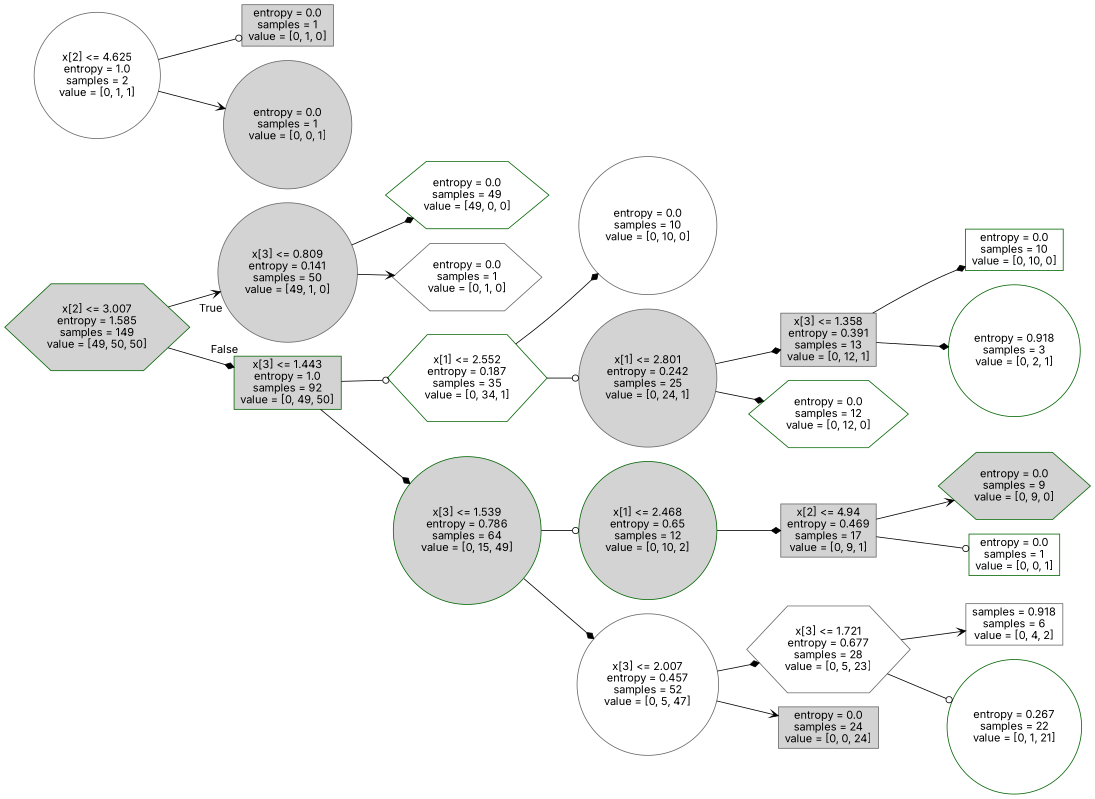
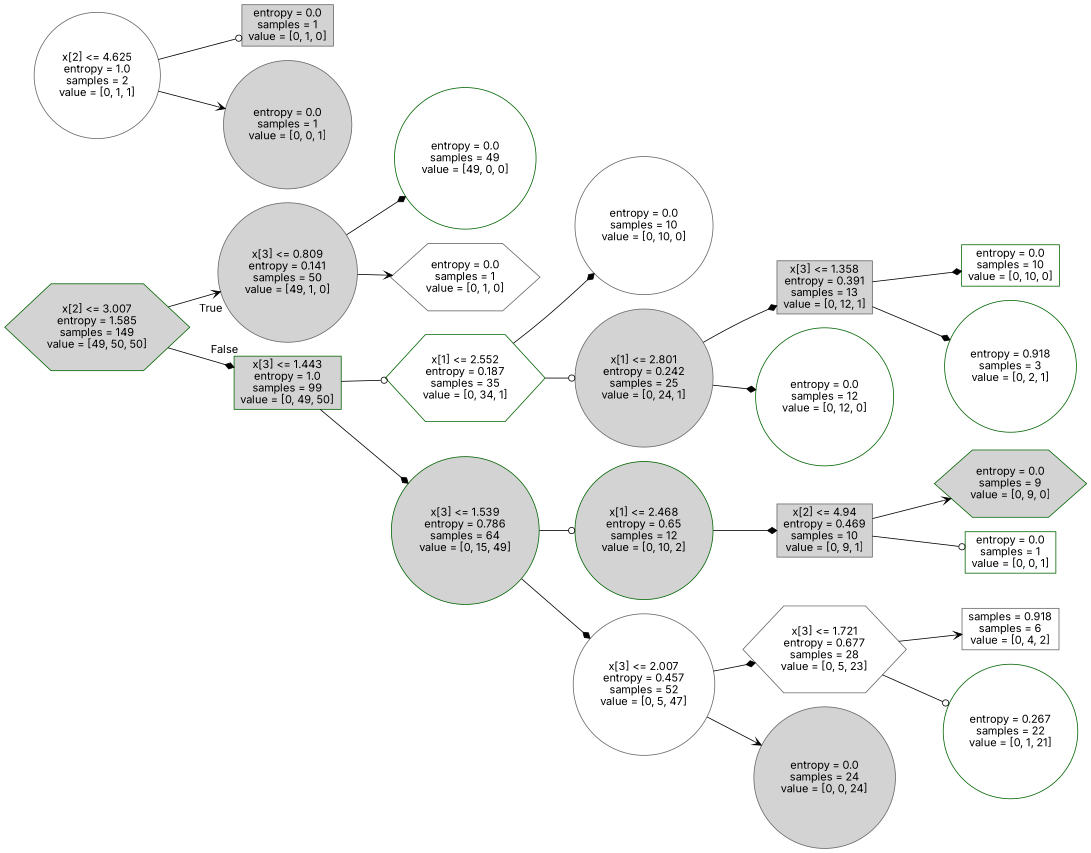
node "entropy = 0.0 samples = 49 value = [49, 0, 0]": shape hexagon -> circle
node "x[3] <= 1.443 entropy = 1.0 samples = 92 value = [0, 49, 50]": label "x[3] <= 1.443 entropy = 1.0 samples = 92 value = [0, 49, 50]" -> "x[3] <= 1.443 entropy = 1.0 samples = 99 value = [0, 49, 50]"
node "entropy = 0.0 samples = 12 value = [0, 12, 0]": shape hexagon -> circle
node "x[2] <= 4.94 entropy = 0.469 samples = 17 value = [0, 9, 1]": label "x[2] <= 4.94 entropy = 0.469 samples = 17 value = [0, 9, 1]" -> "x[2] <= 4.94 entropy = 0.469 samples = 10 value = [0, 9, 1]"
node "entropy = 0.0 samples = 24 value = [0, 0, 24]": shape box -> circle
